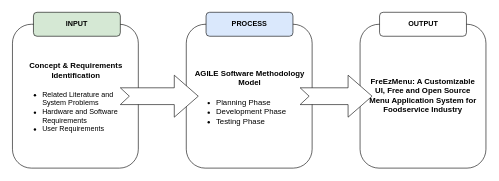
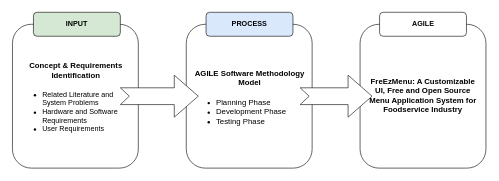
node "OUTPUT": label "OUTPUT" -> "AGILE"
